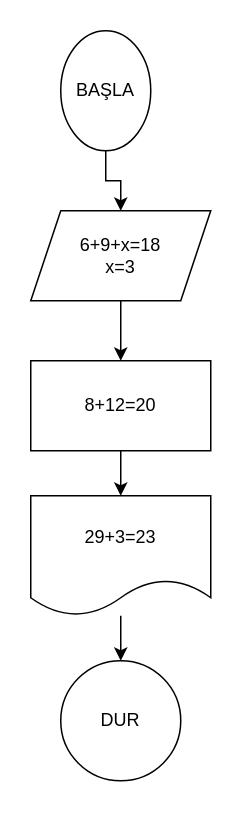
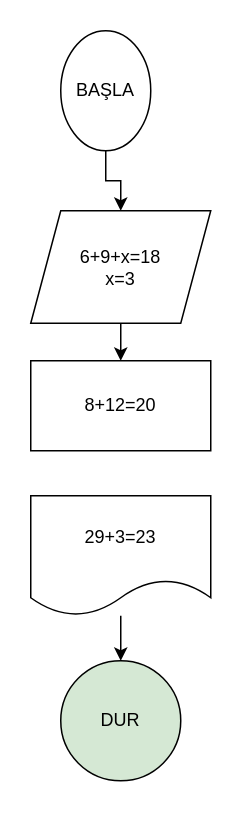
node "6+9+x=18 x=3": size 180x90 -> 180x113
edge "8+12=20" -> "29+3=23": removed
node "DUR": fillcolor #ffffff -> #d5e8d4
